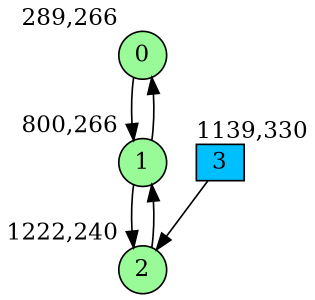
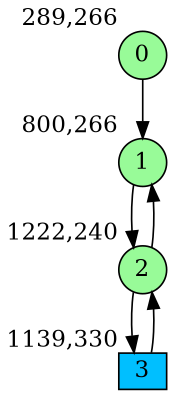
edge "1 800,266" -> "0 289,266": removed
edge "2 1222,240" -> "3 1139,330": added
